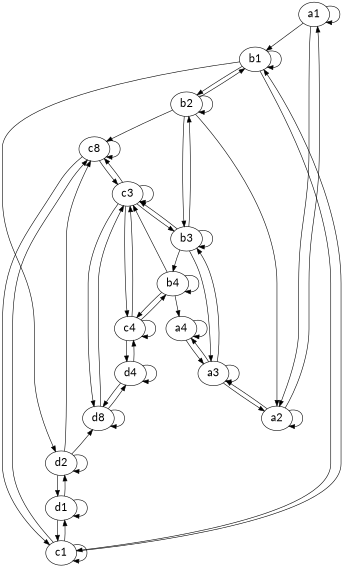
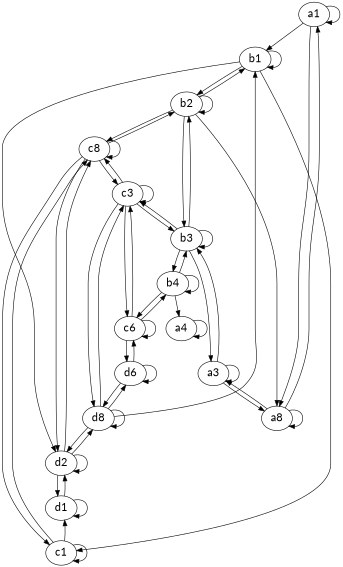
edge "c8" -> "b2": added
edge "b4" -> "c3": now "b4" -> "b3"
edge "c8" -> "d2": added
node "c4": label "c4" -> "c6"
edge "a4" -> "a3": removed
edge "a3" -> "a4": removed
node "d4": label "d4" -> "d6"
edge "c1" -> "b1": now "d8" -> "b1"
node "a2": label "a2" -> "a8"
edge "d8" -> "d2": added
edge "d1" -> "c1": removed
